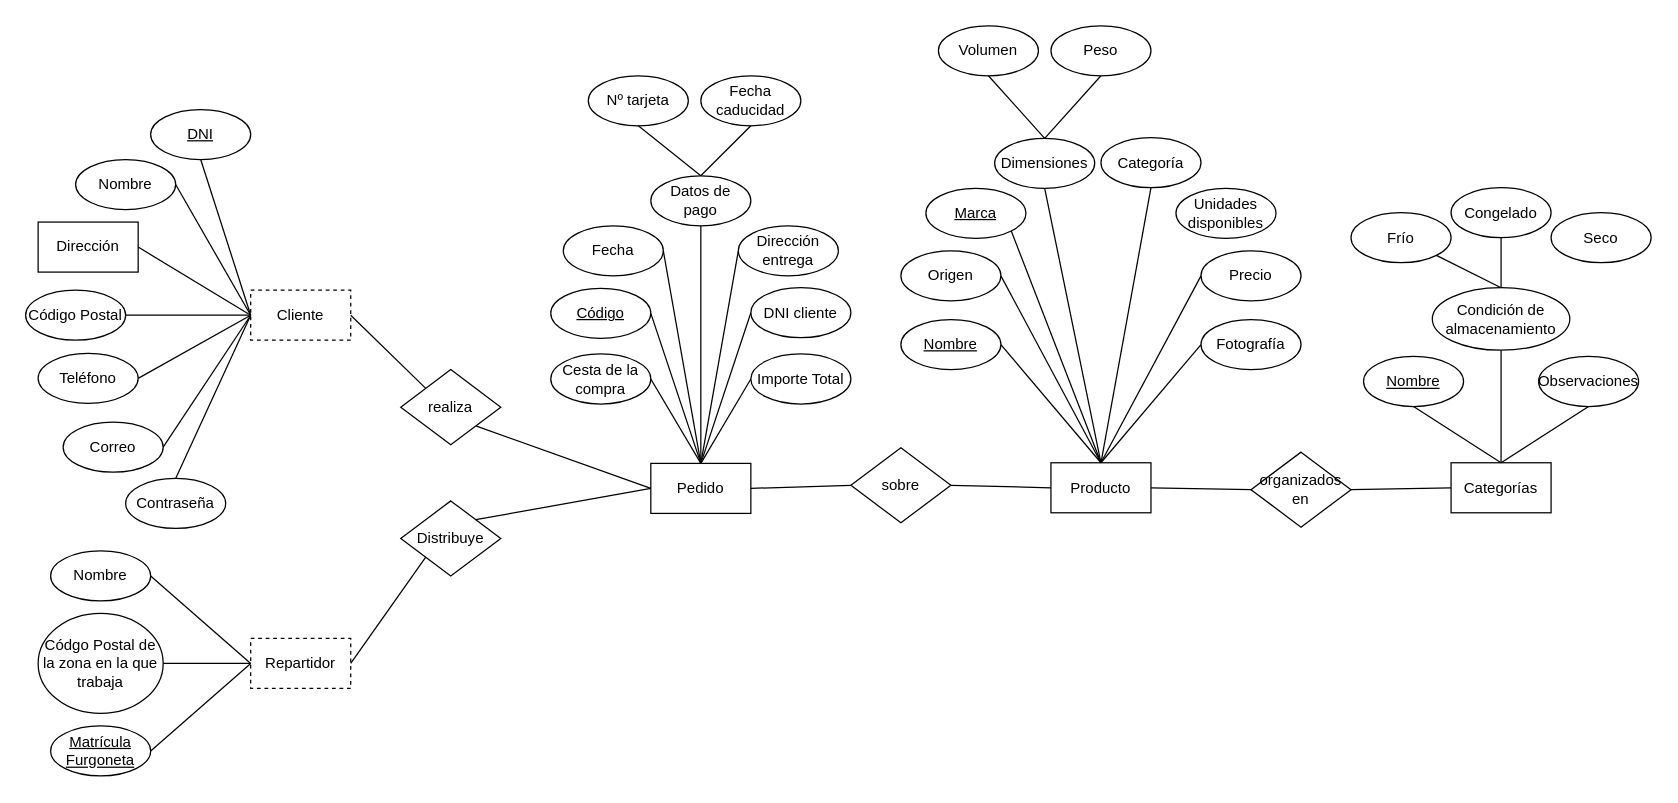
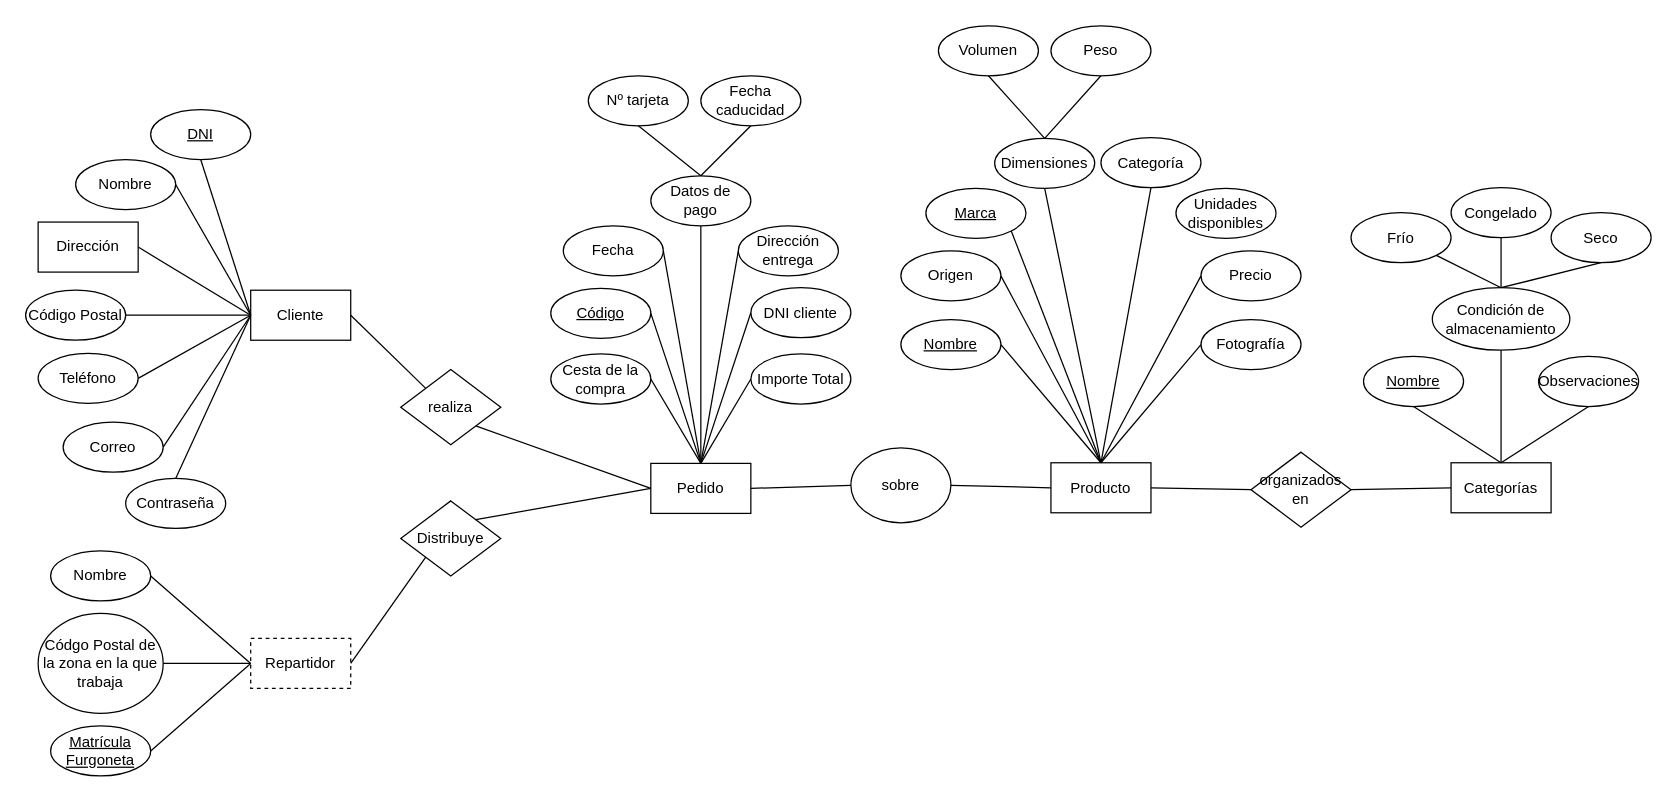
edge "Seco" -- "Condición de almacenamiento": added
node "Cliente": style dashed -> solid
node "sobre": shape diamond -> ellipse
